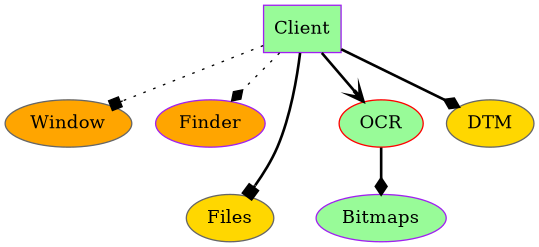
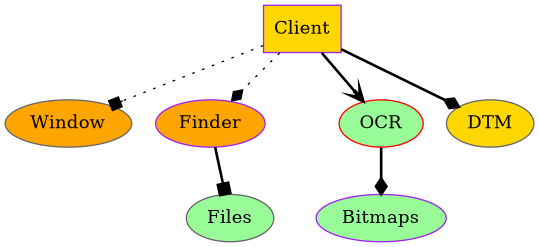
node "Client": fillcolor palegreen -> gold
edge "Client" -> "Files": now "Finder" -> "Files"
node "Files": fillcolor gold -> palegreen
